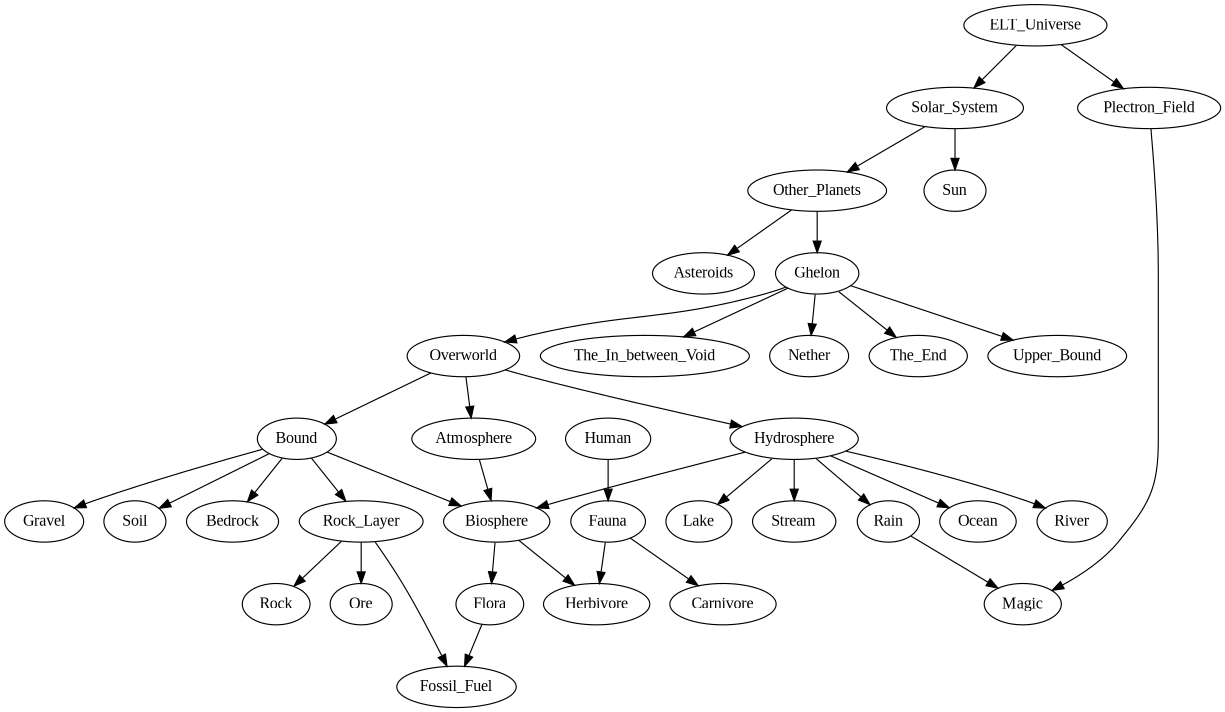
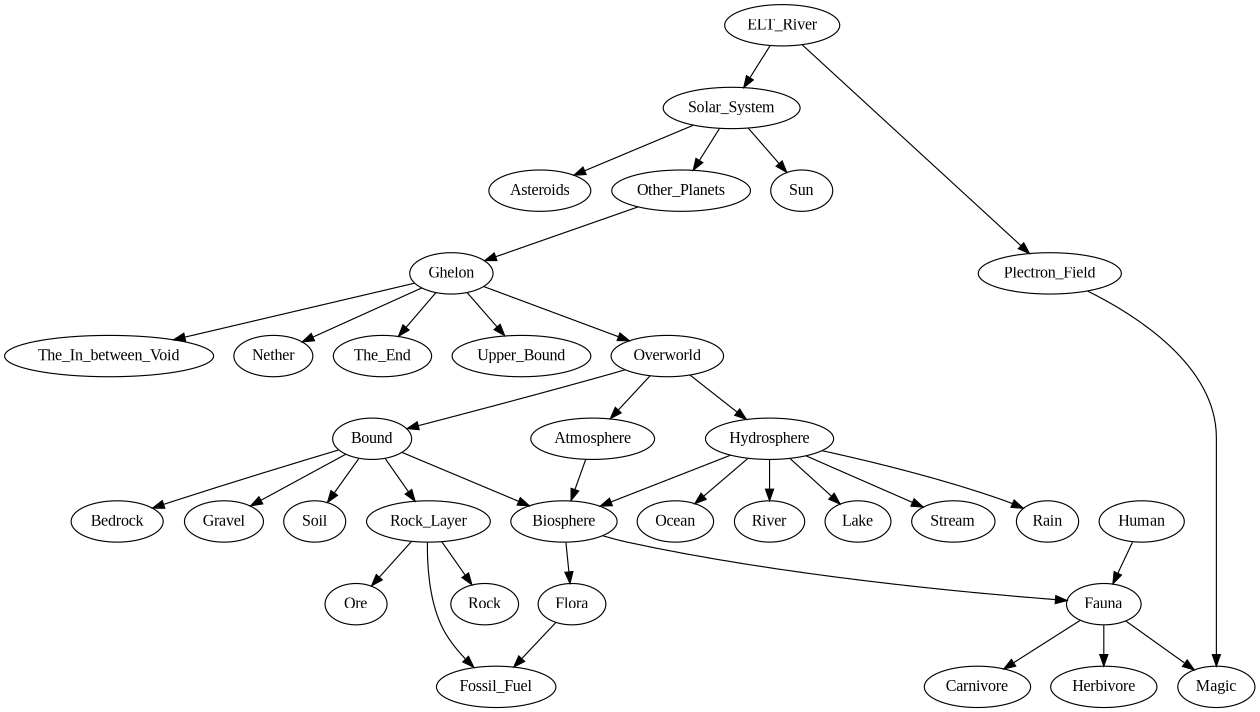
node "ELT_Universe": label "ELT_Universe" -> "ELT_River"
edge "Other_Planets" -> "Asteroids": now "Solar_System" -> "Asteroids"
edge "Biosphere" -> "Herbivore": now "Biosphere" -> "Fauna"
edge "Rain" -> "Magic": now "Fauna" -> "Magic"
